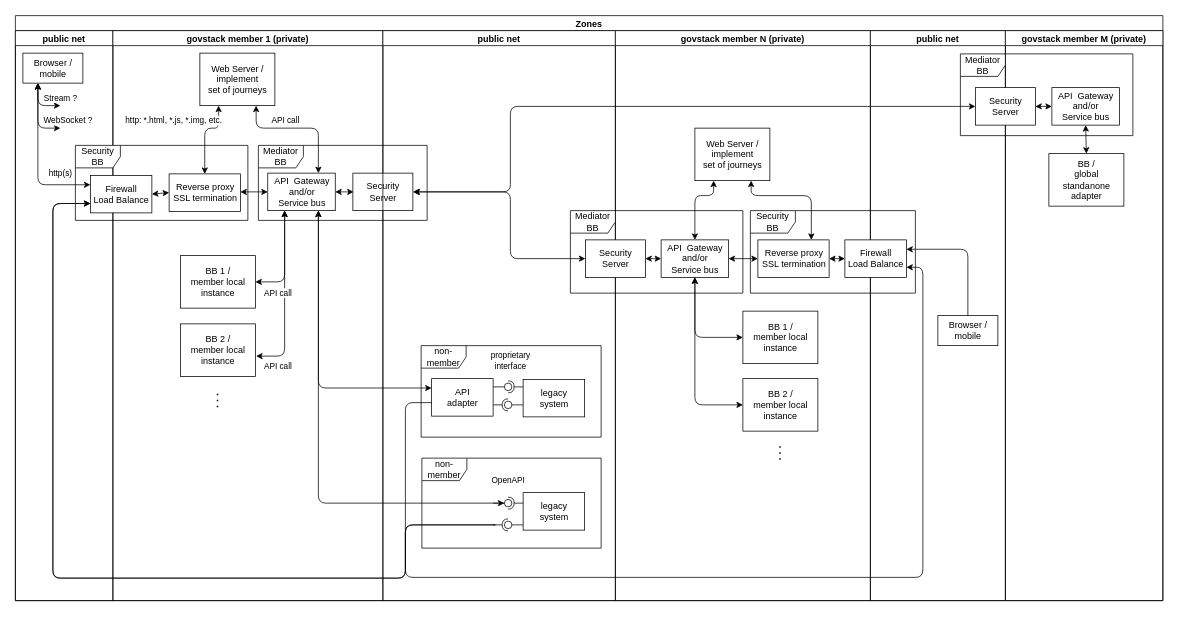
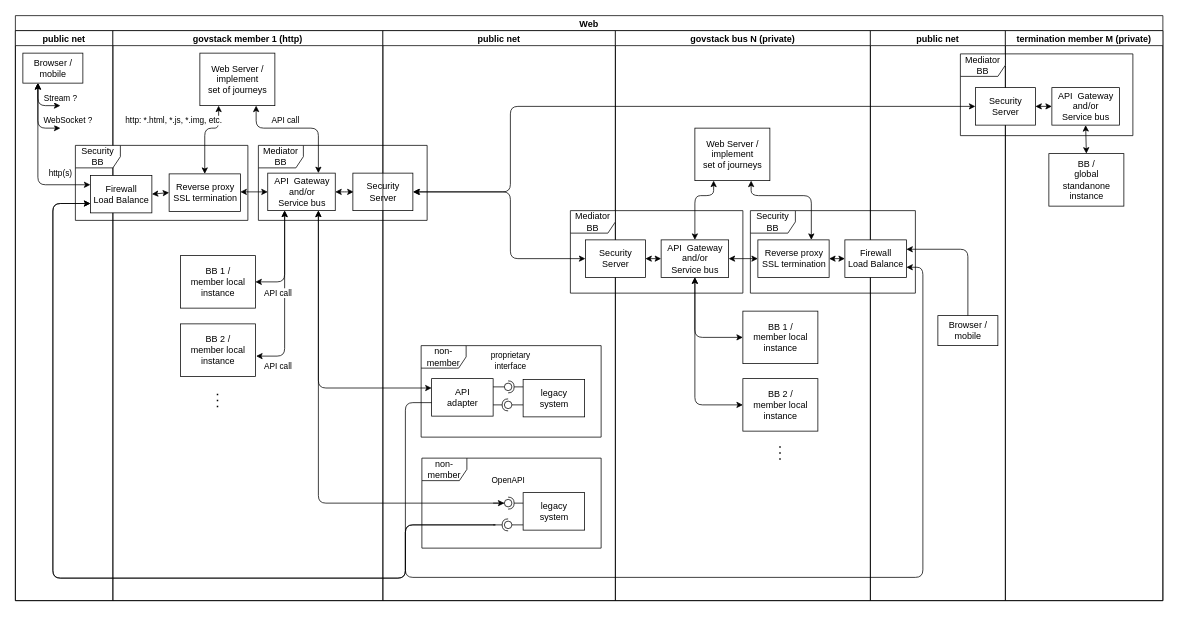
node "Zones": label "Zones" -> "Web"
node "govstack member 1 (private)": label "govstack member 1 (private)" -> "govstack member 1 (http)"
node "govstack member N (private)": label "govstack member N (private)" -> "govstack bus N (private)"
node "govstack member M (private)": label "govstack member M (private)" -> "termination member M (private)"
node "BB / global standanone adapter": label "BB / global standanone adapter" -> "BB / global standanone instance"
